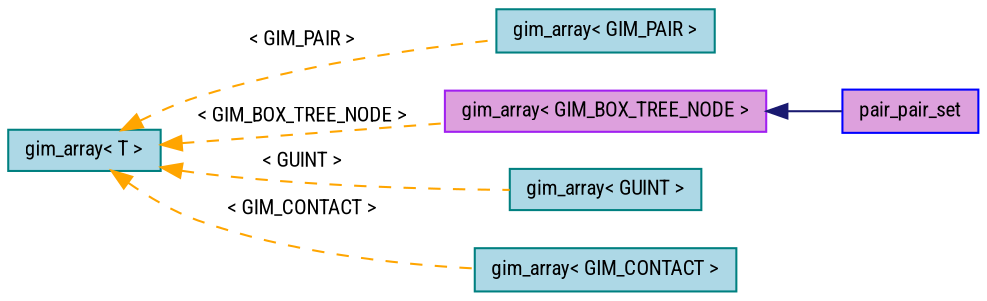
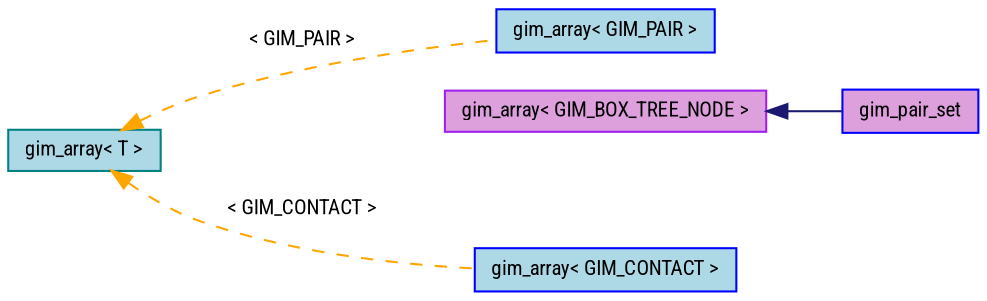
node "gim_array< GIM_PAIR >": color teal -> blue
node "pair_pair_set": label "pair_pair_set" -> "gim_pair_set"
edge "gim_array< GIM_BOX_TREE_NODE >" -> "gim_array< T >": removed, label "< GIM_BOX_TREE_NODE >"
node "gim_array< GUINT >": removed
node "gim_array< GIM_CONTACT >": color teal -> blue
